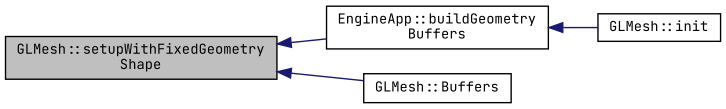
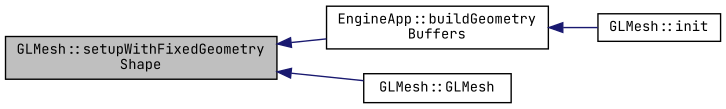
node "GLMesh::Buffers": label "GLMesh::Buffers" -> "GLMesh::GLMesh"
